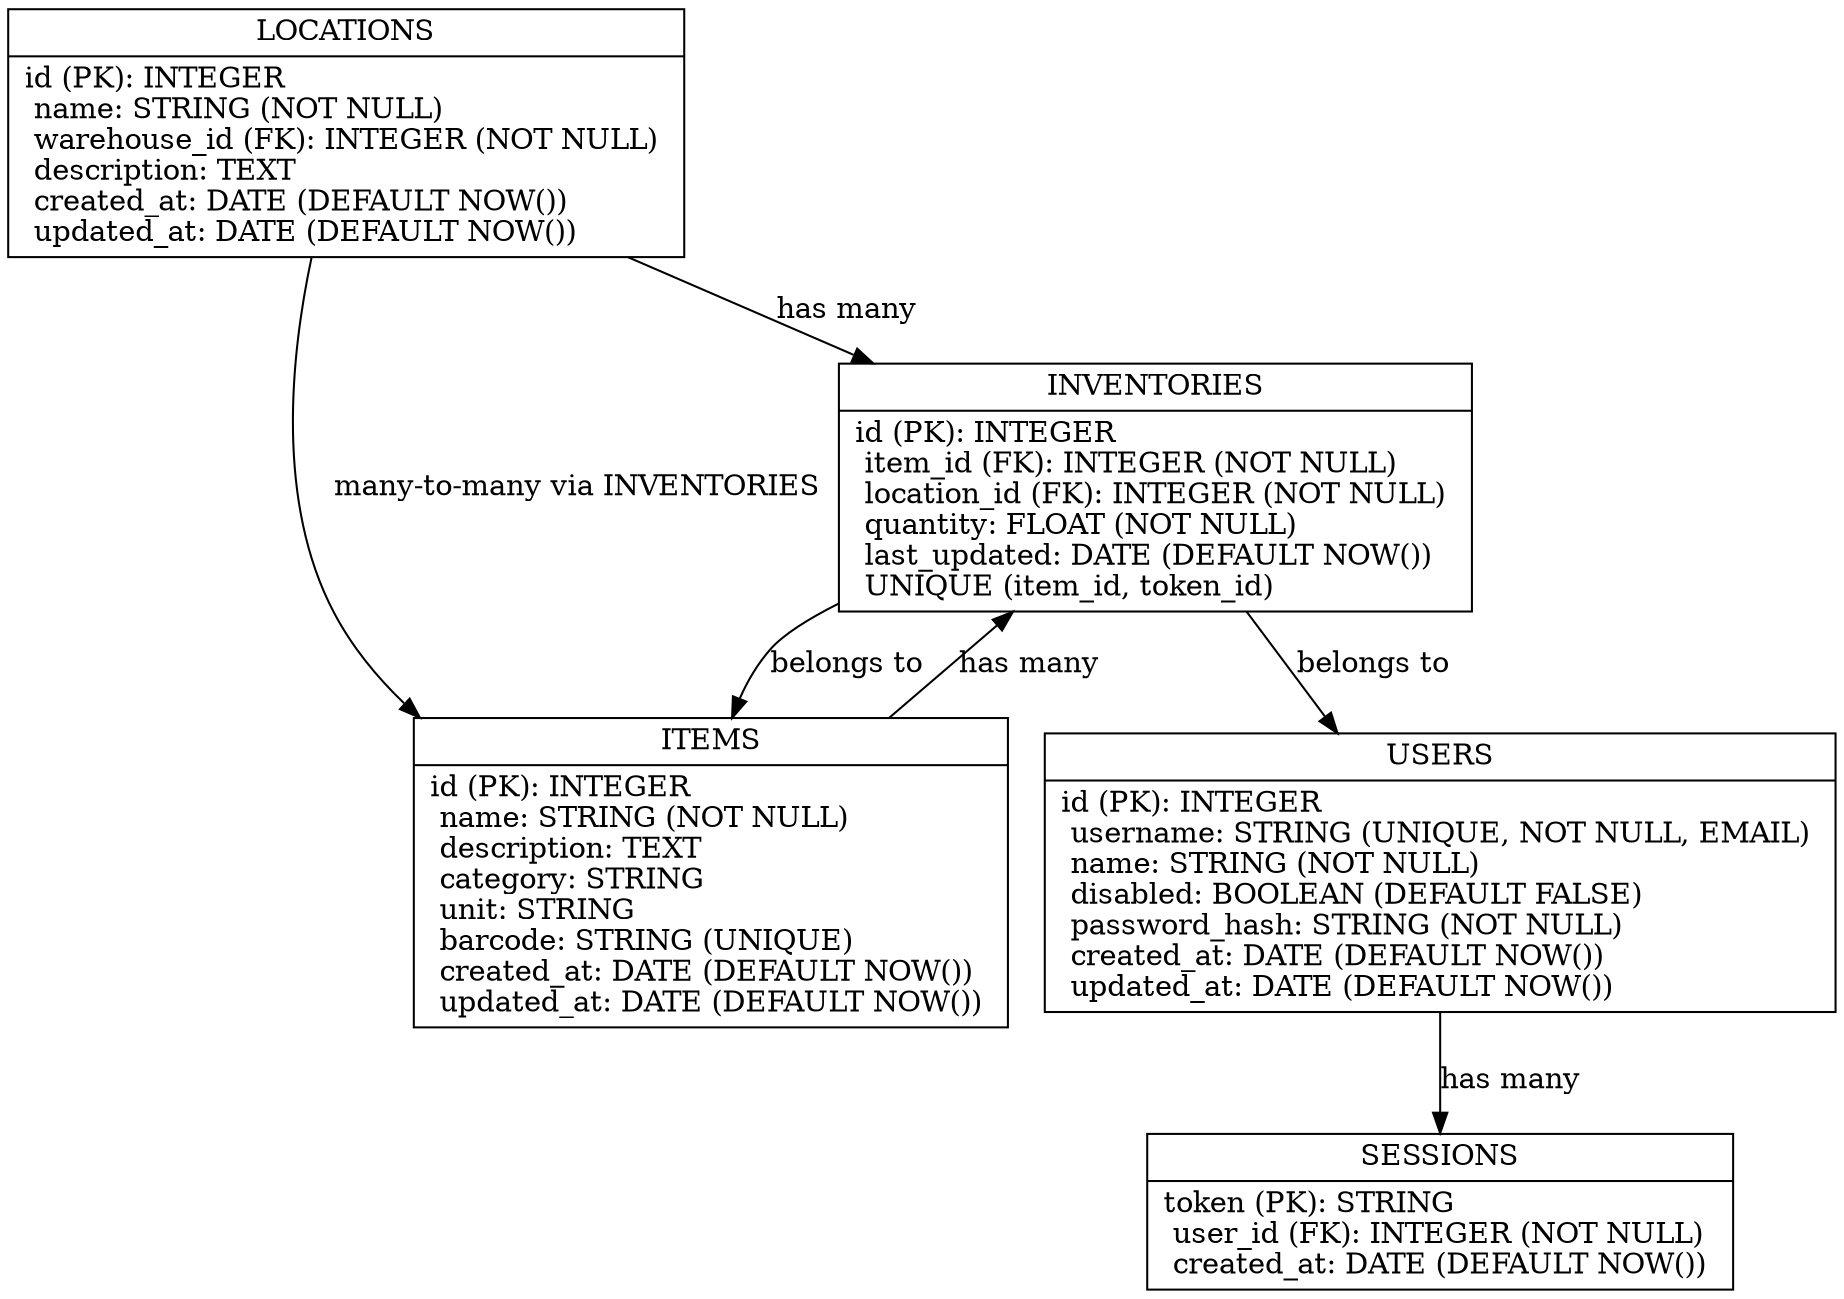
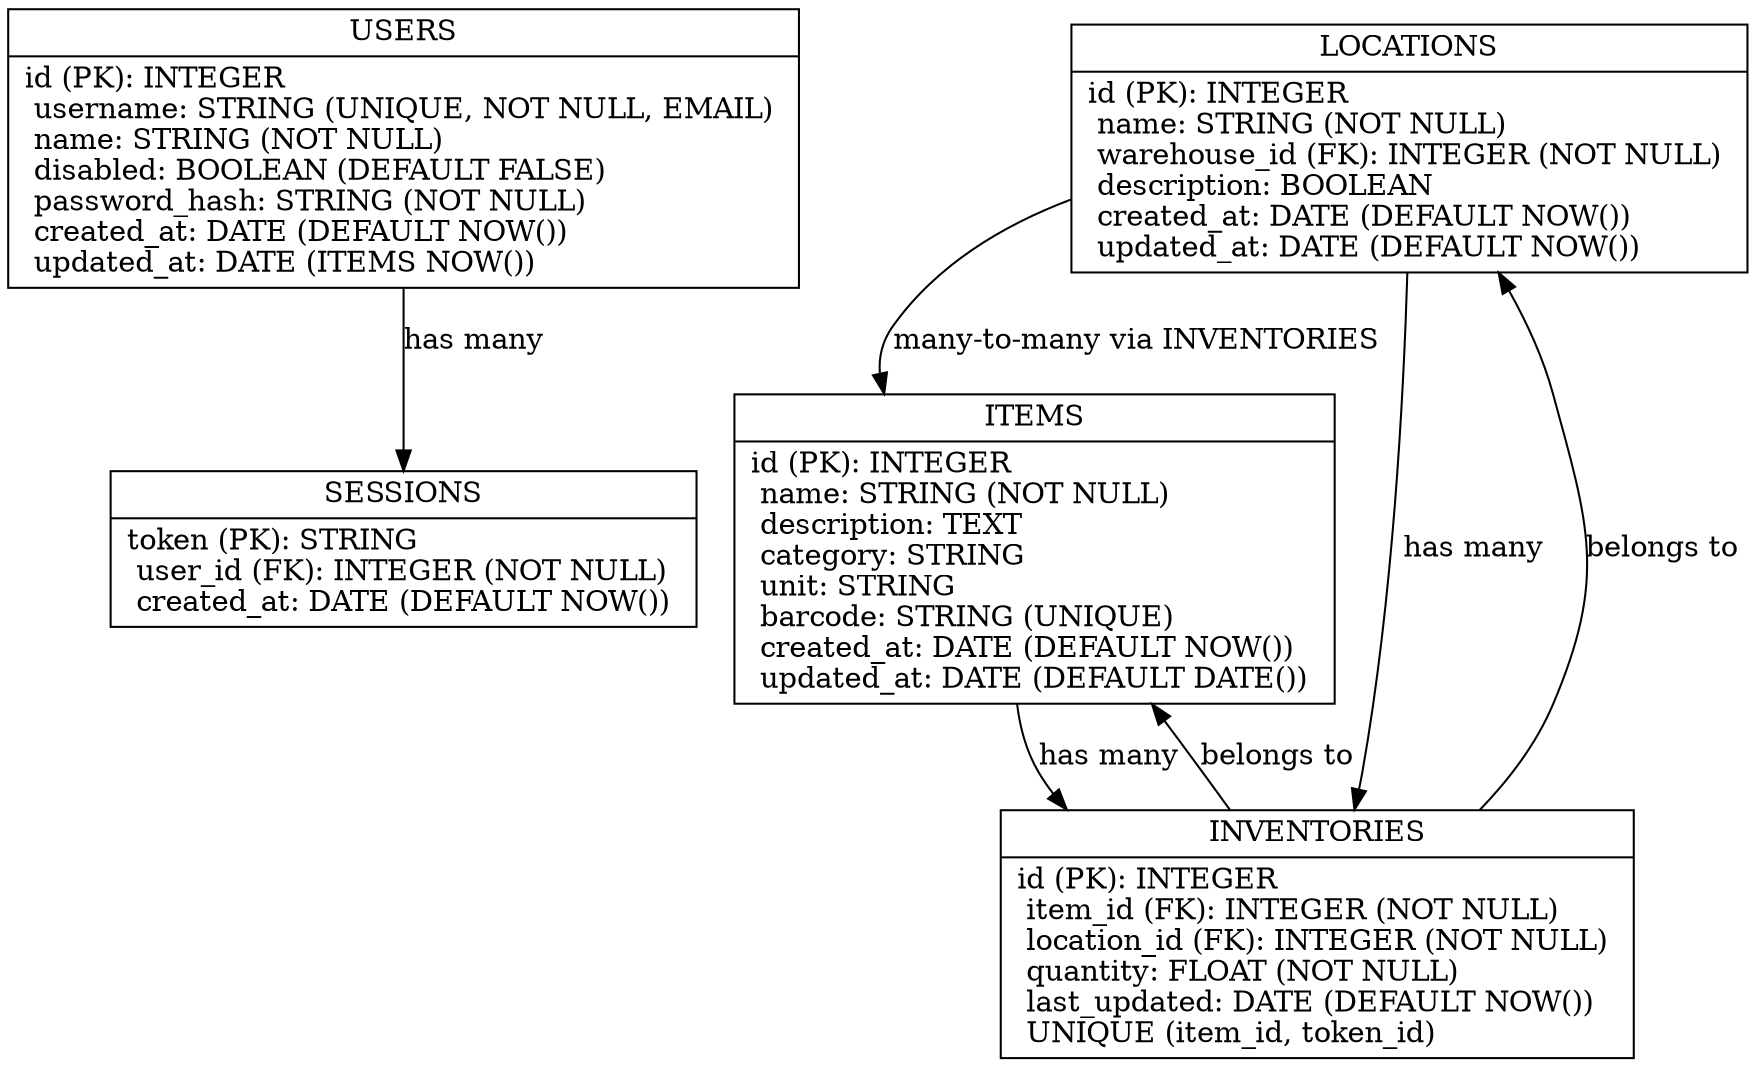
node "LOCATIONS": text "description: TEXT" -> "description: BOOLEAN"
edge "INVENTORIES" -> "USERS": now "INVENTORIES" -> "LOCATIONS"
node "USERS": text "updated_at: DATE (DEFAULT NOW())" -> "updated_at: DATE (ITEMS NOW())"
node "ITEMS": text "updated_at: DATE (DEFAULT NOW())" -> "updated_at: DATE (DEFAULT DATE())"
